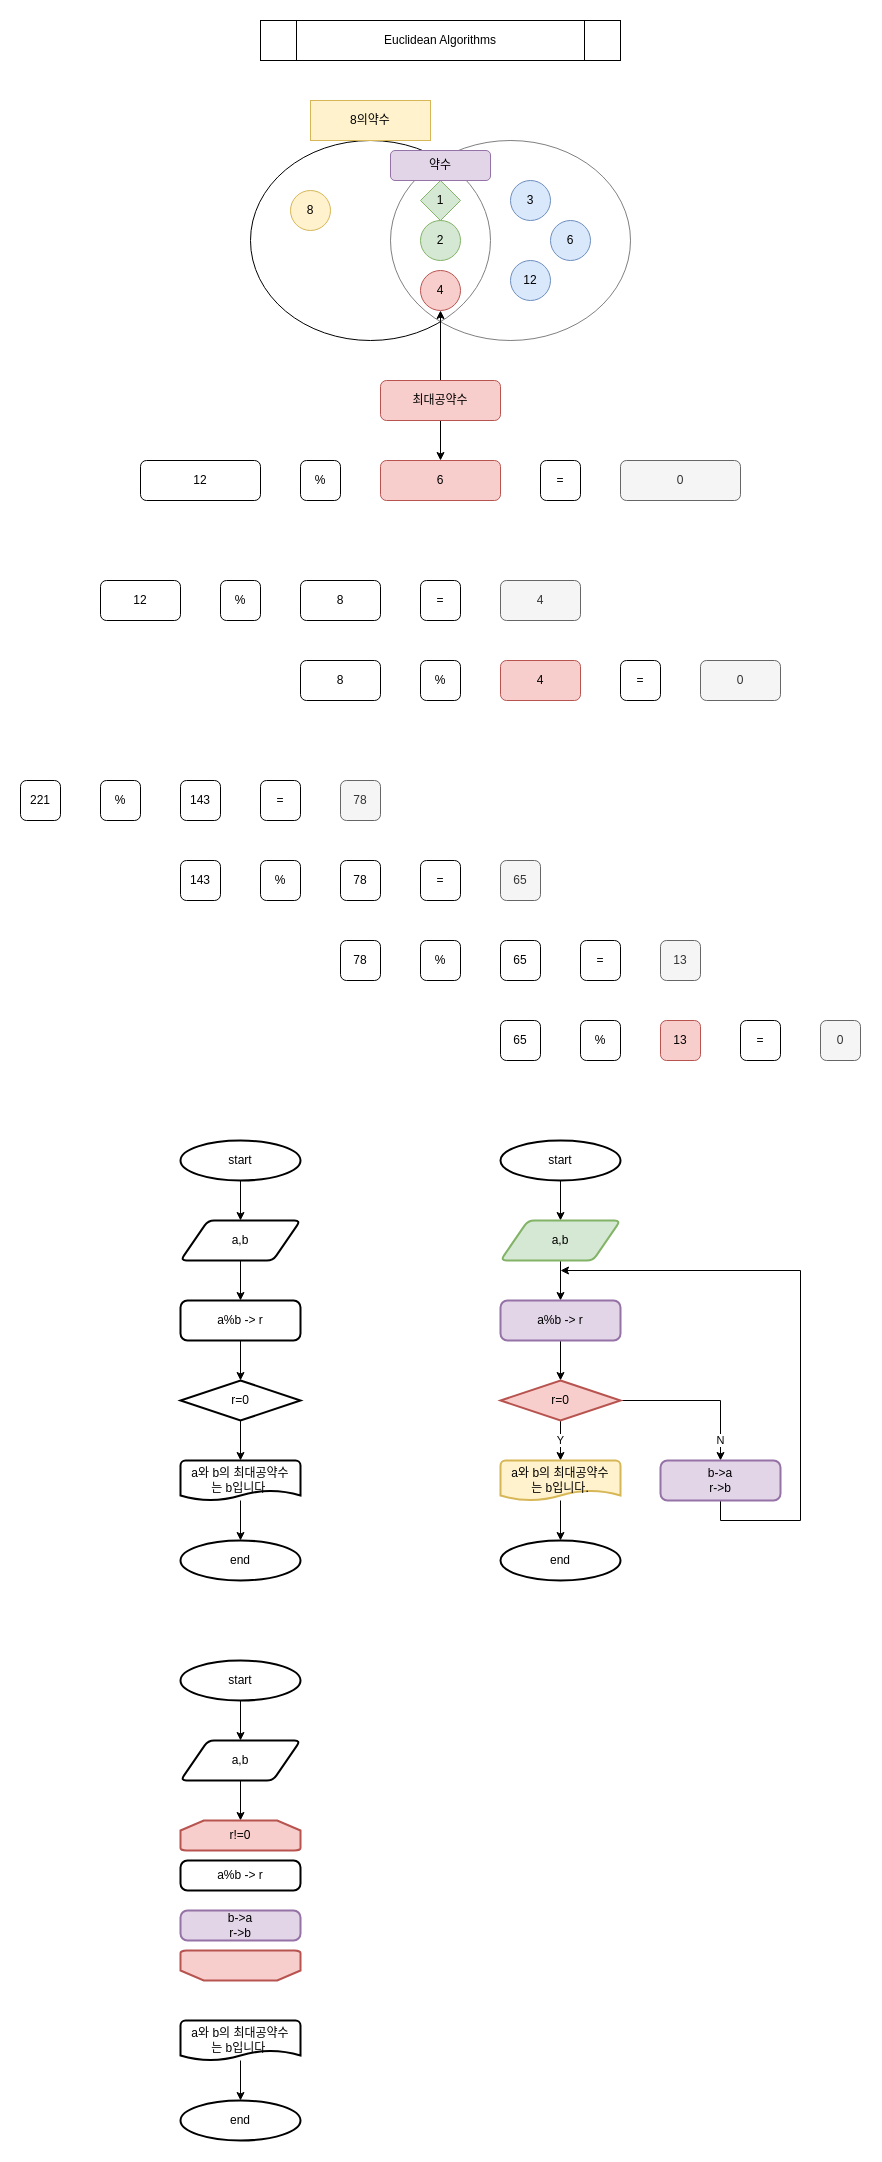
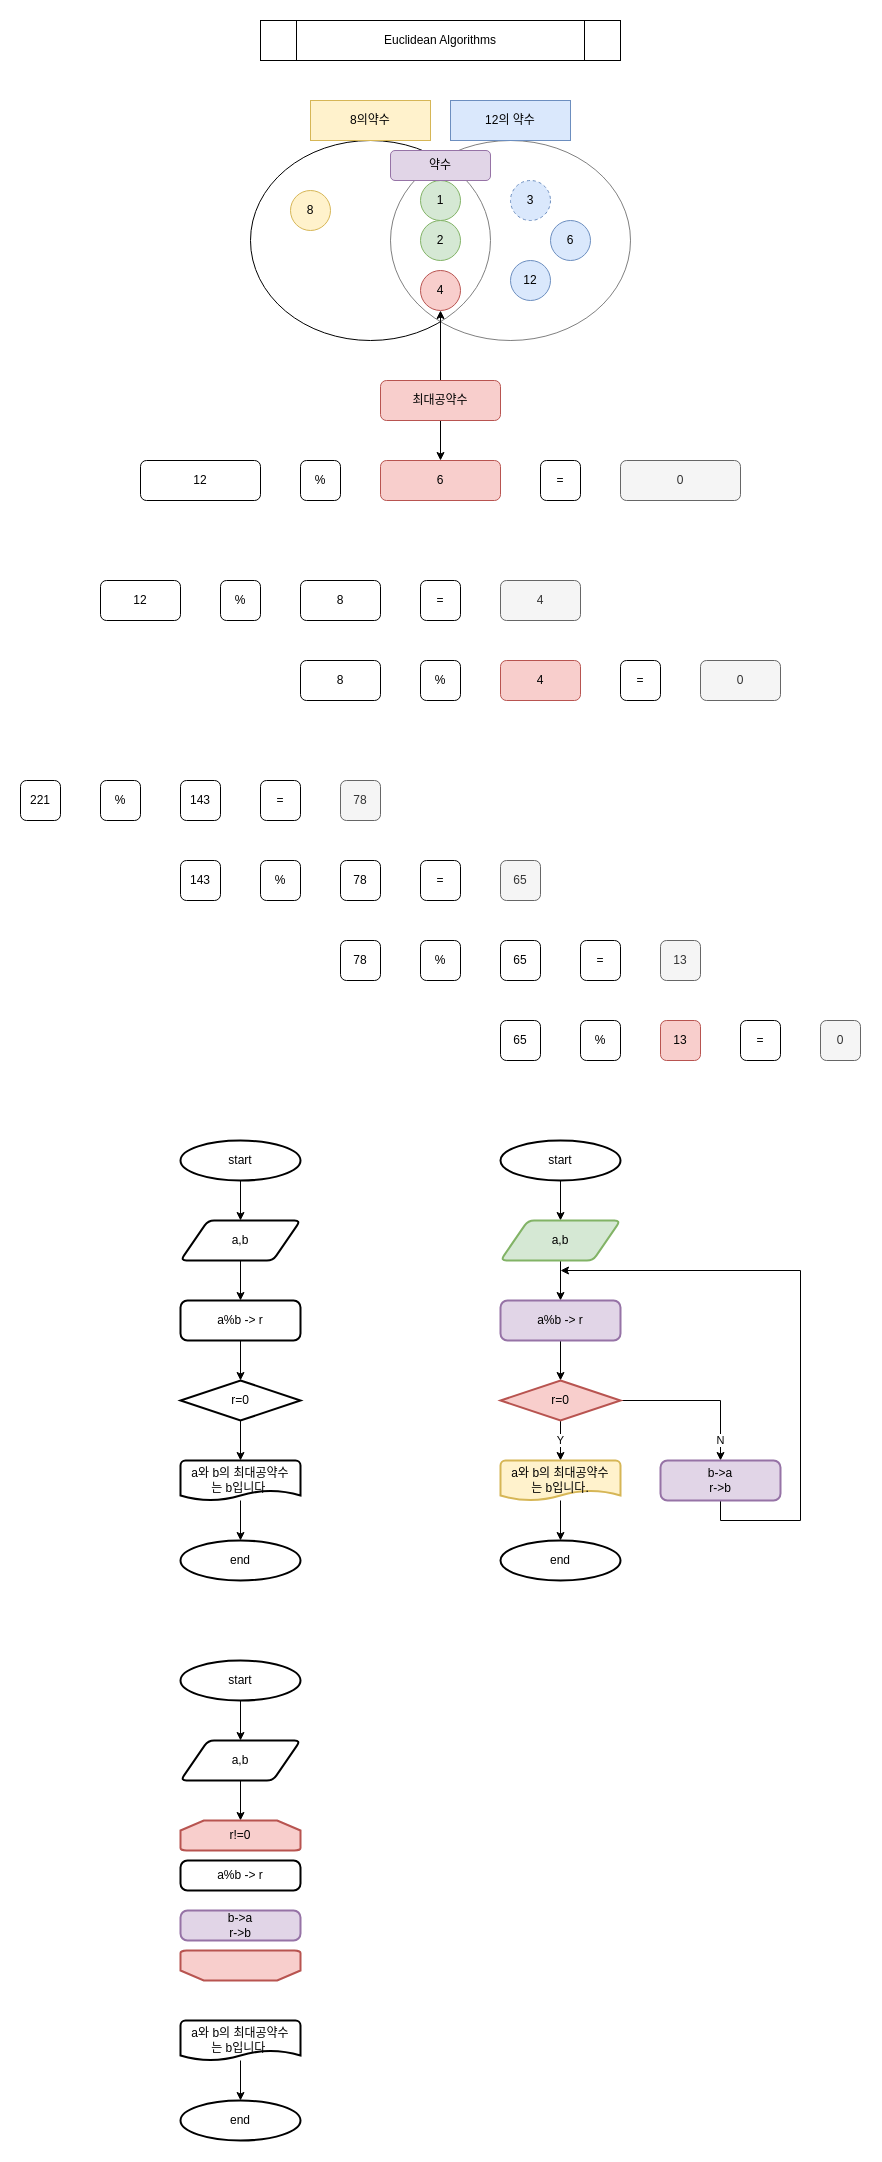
node "12의 약수": added
node "1": shape diamond -> ellipse
node "3": style solid -> dashed
